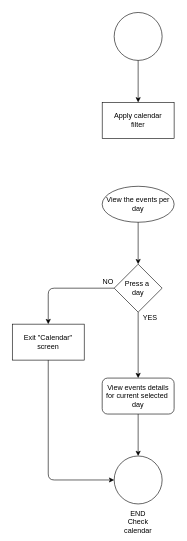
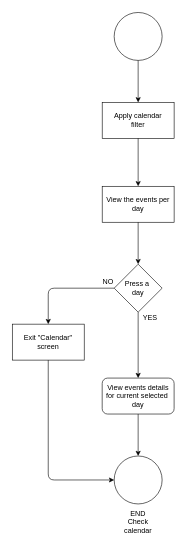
edge "Apply calendar filter" -> "View the events per day": added
node "View the events per day": shape ellipse -> rectangle
